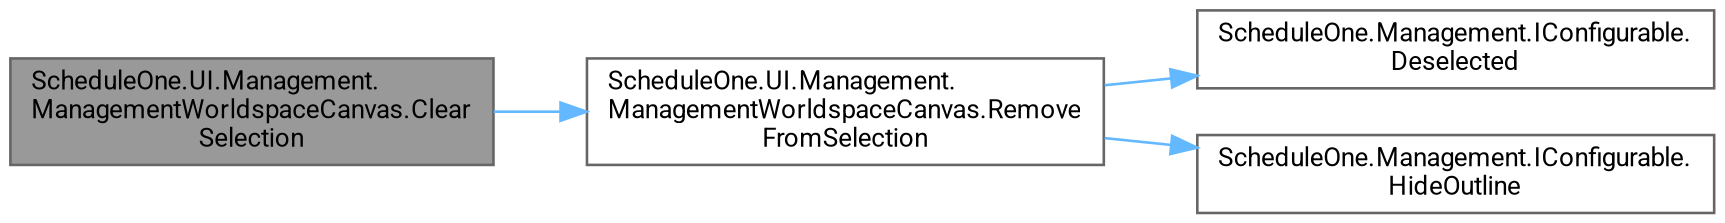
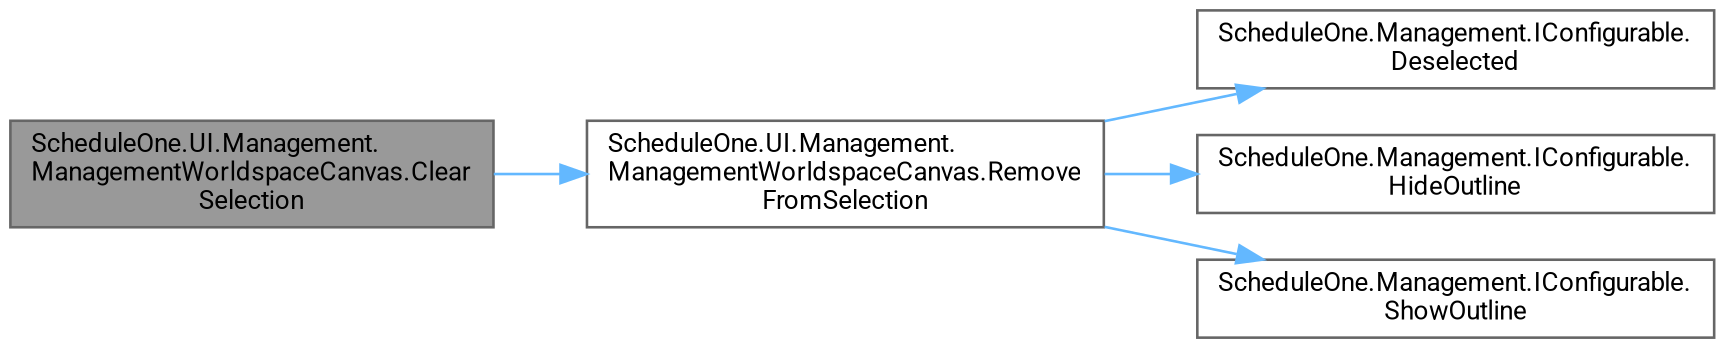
node "ScheduleOne.Management.IConfigurable. ShowOutline": added
